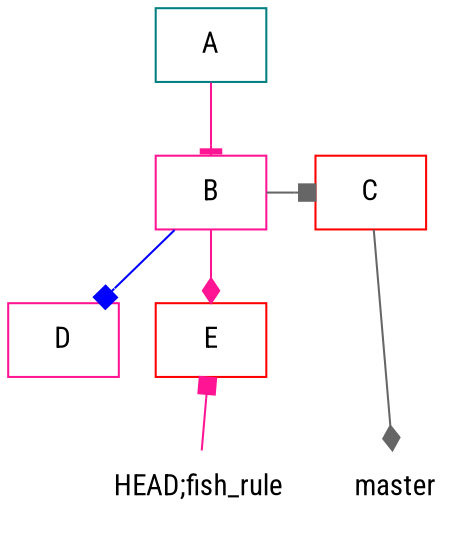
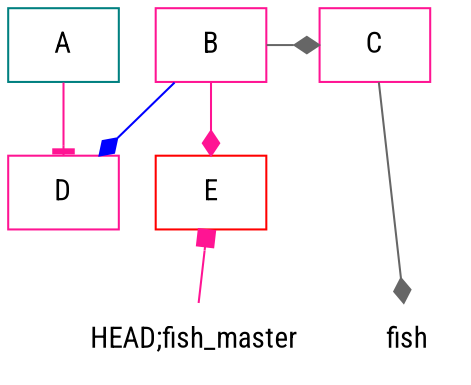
edge "A" -> "B": now "A" -> "D"
edge "B" -> "C": arrowhead box -> diamond
node "C": color red -> deeppink
edge "B" -> "D": arrowhead box -> diamond
node "HEAD;fish_rule": label "HEAD;fish_rule" -> "HEAD;fish_master"
node "master": label "master" -> "fish"
